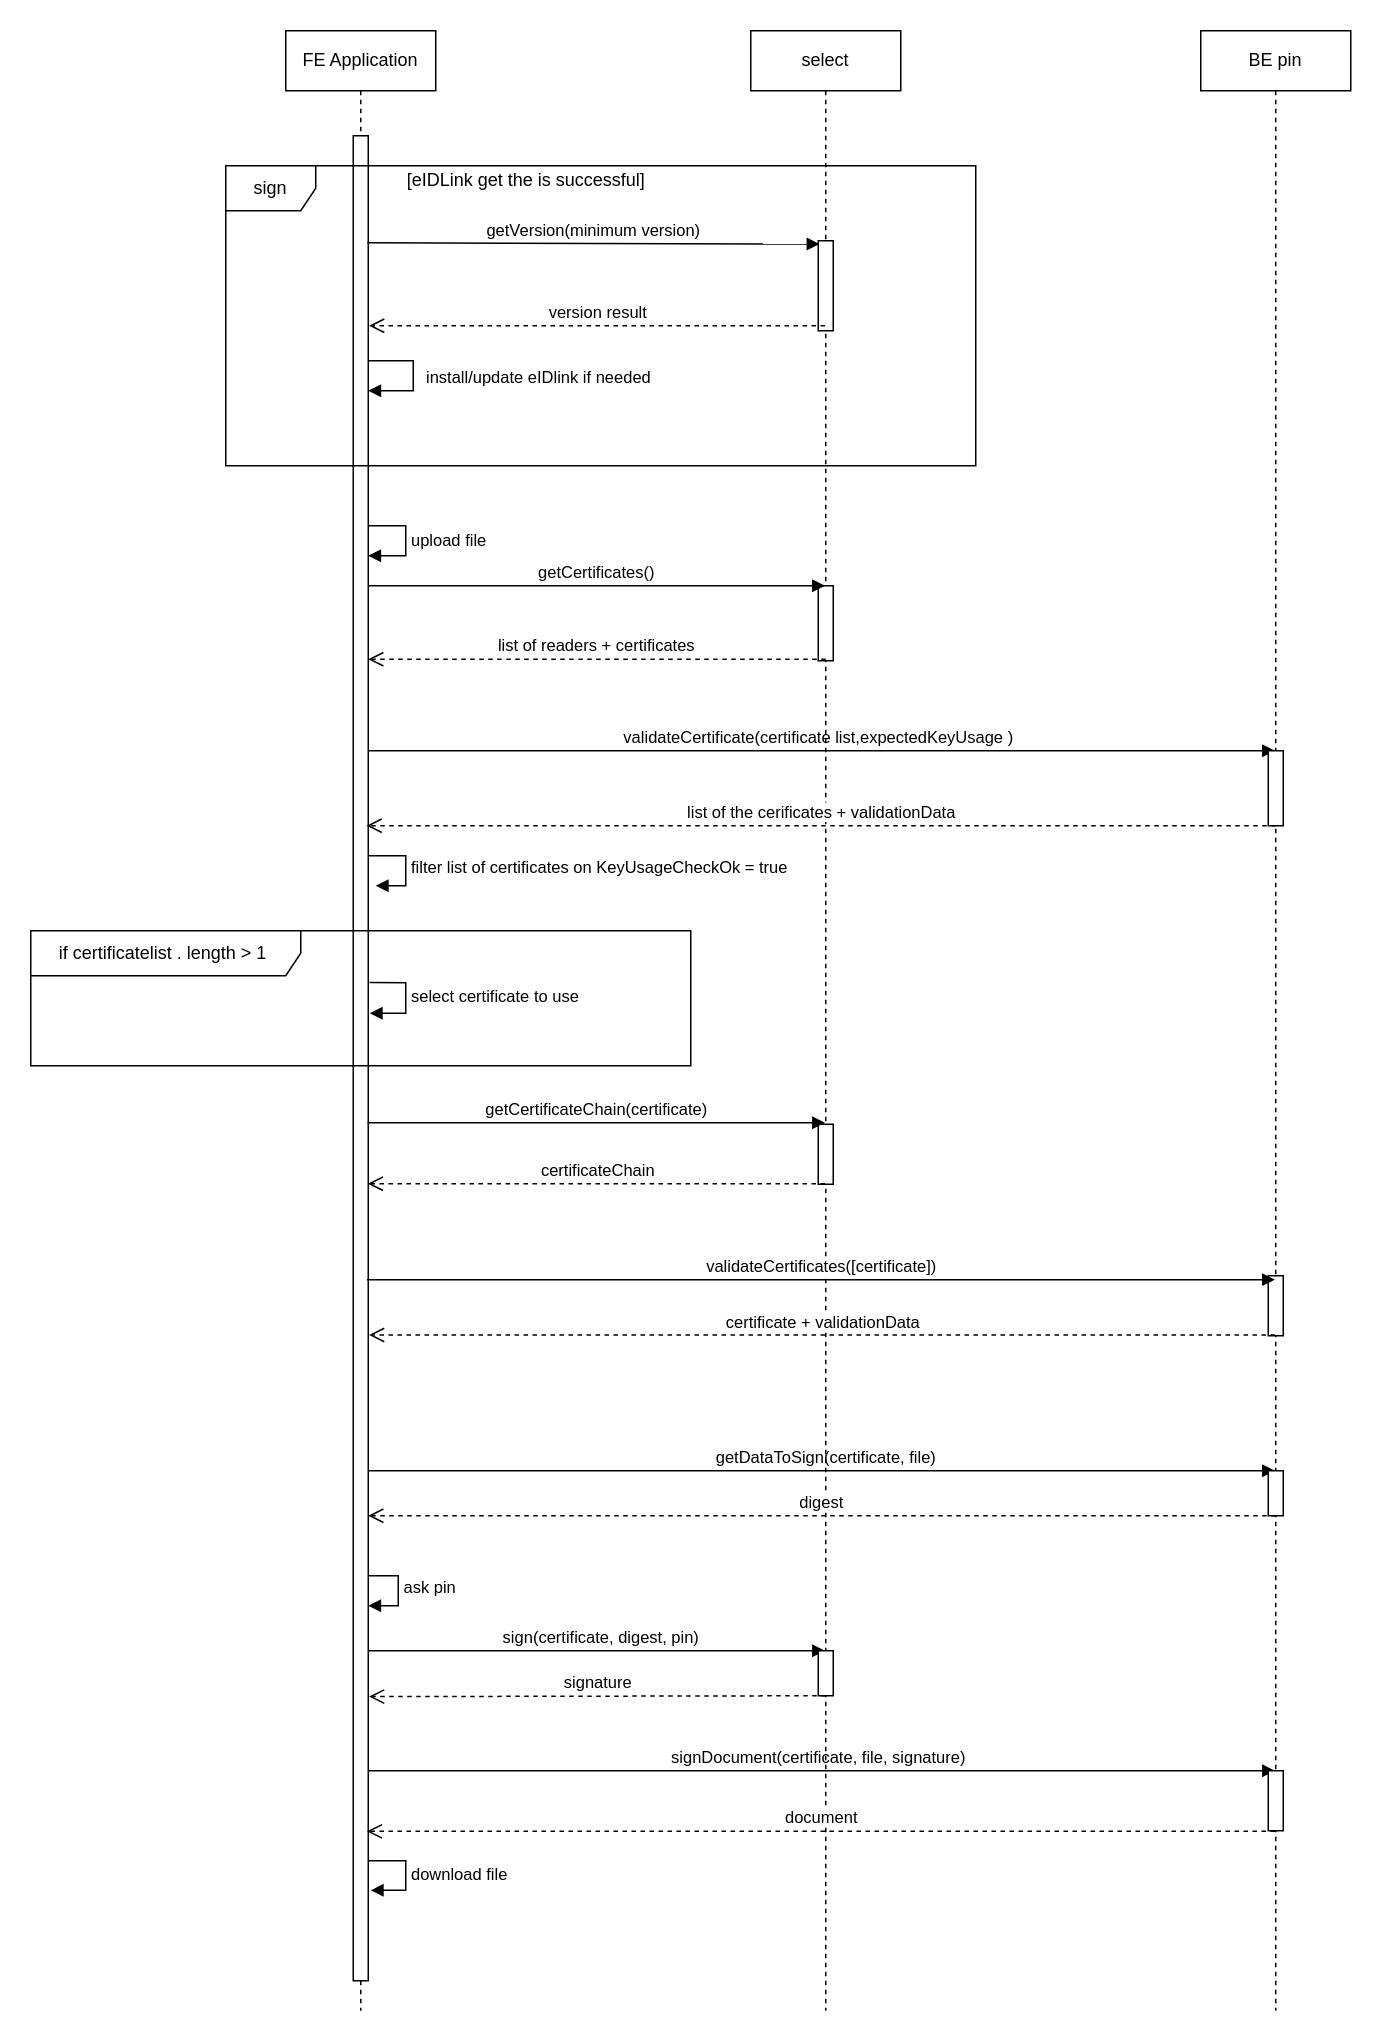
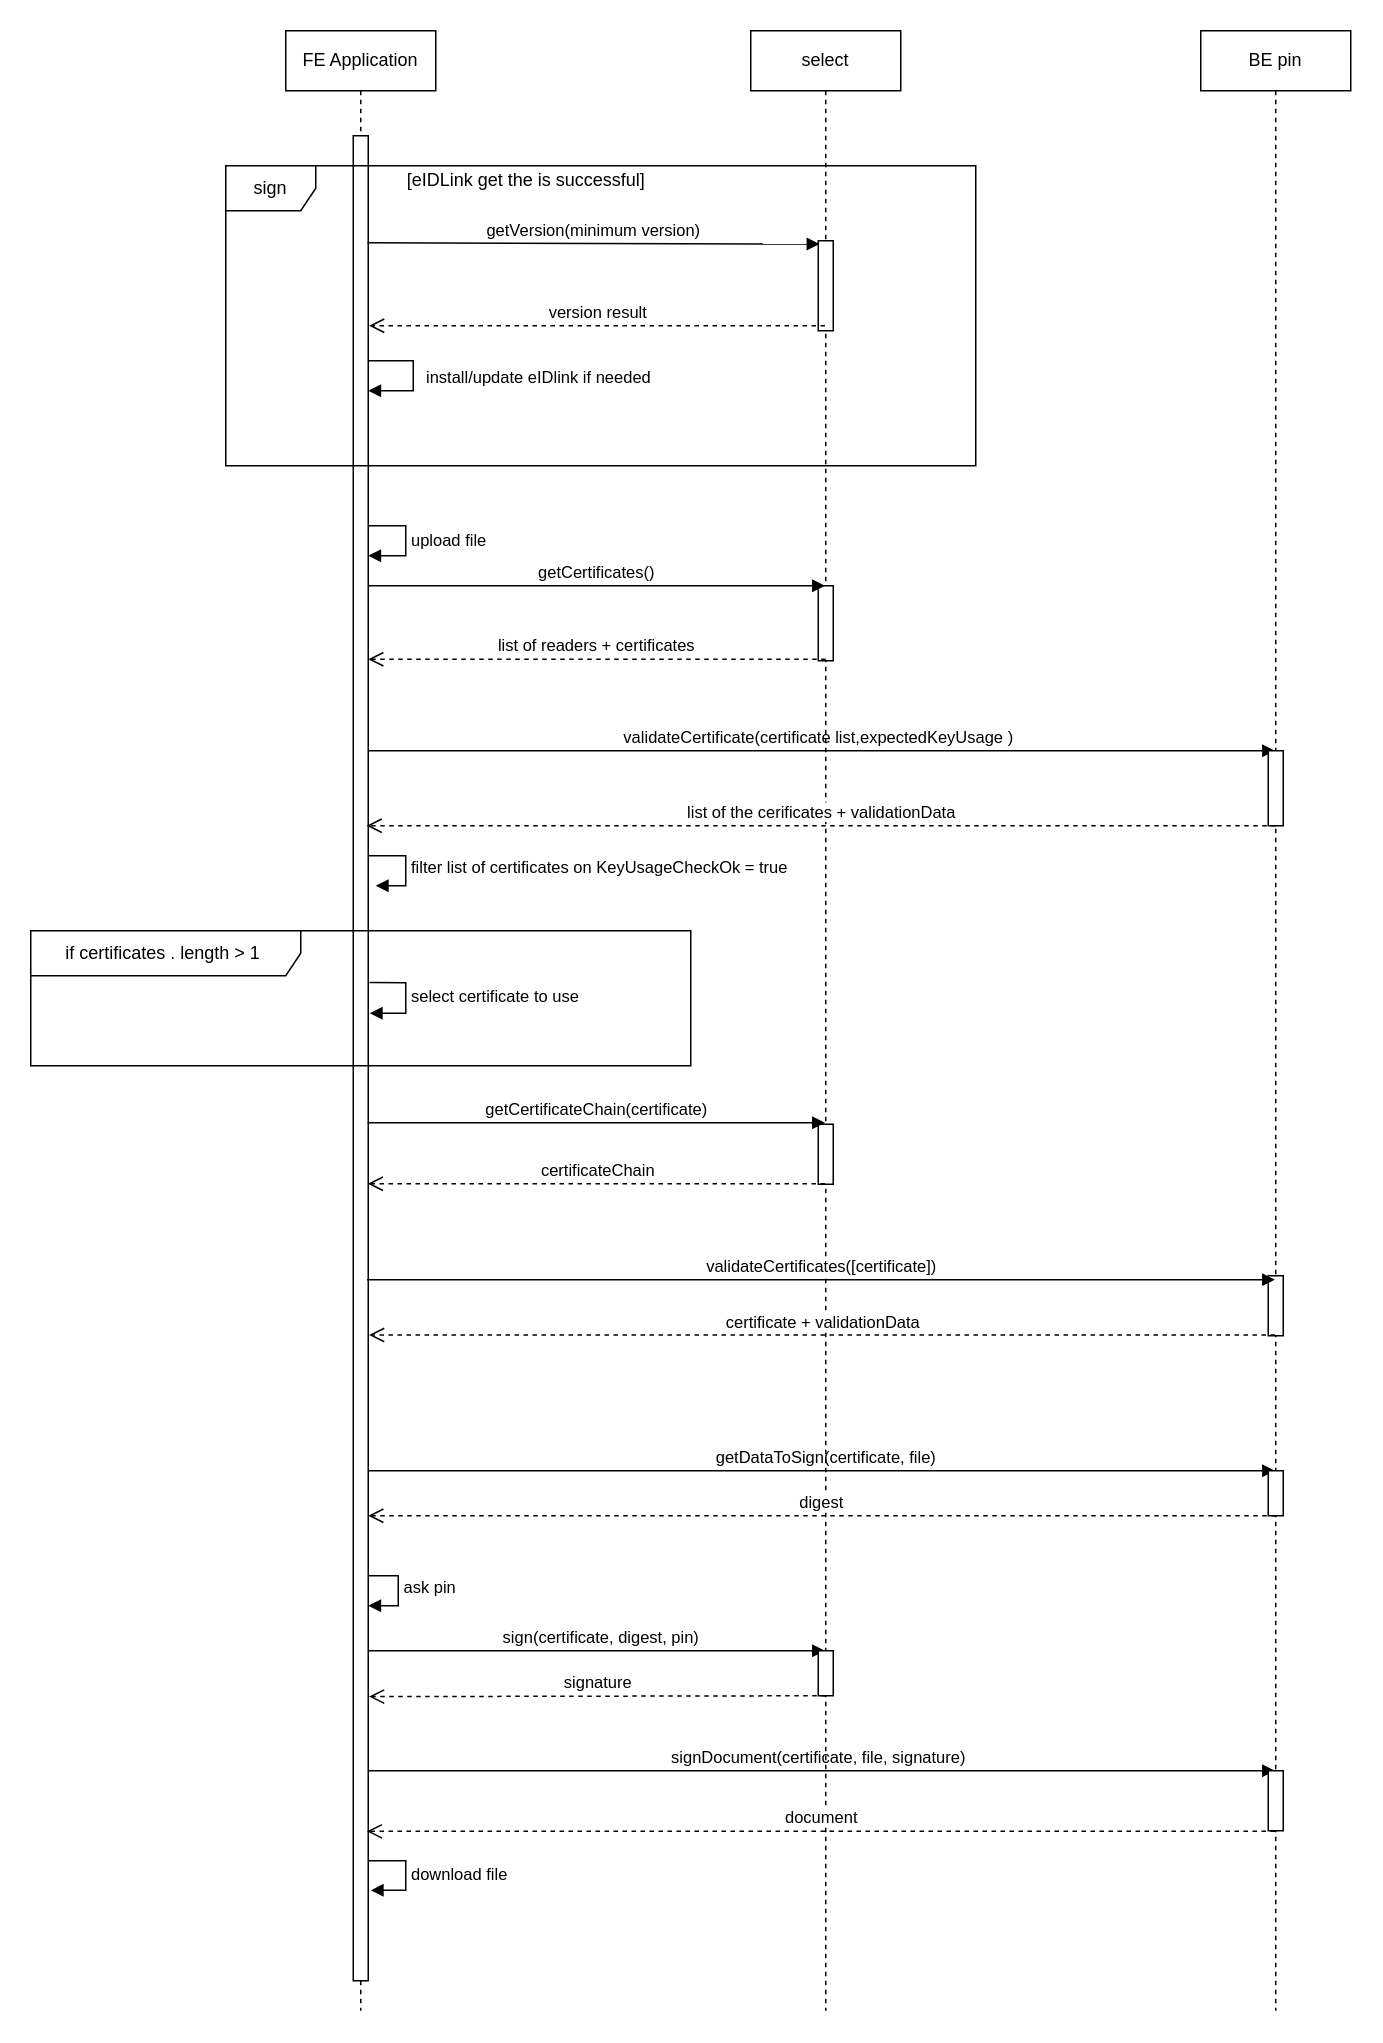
node "if certificatelist . length > 1": label "if certificatelist . length > 1" -> "if certificates . length > 1"
